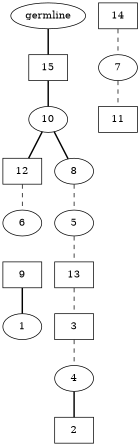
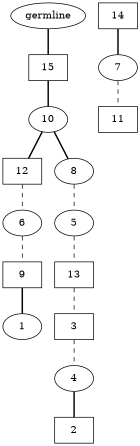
edge "14" -- "7": style dashed -> bold
edge "6" -- "9": added
